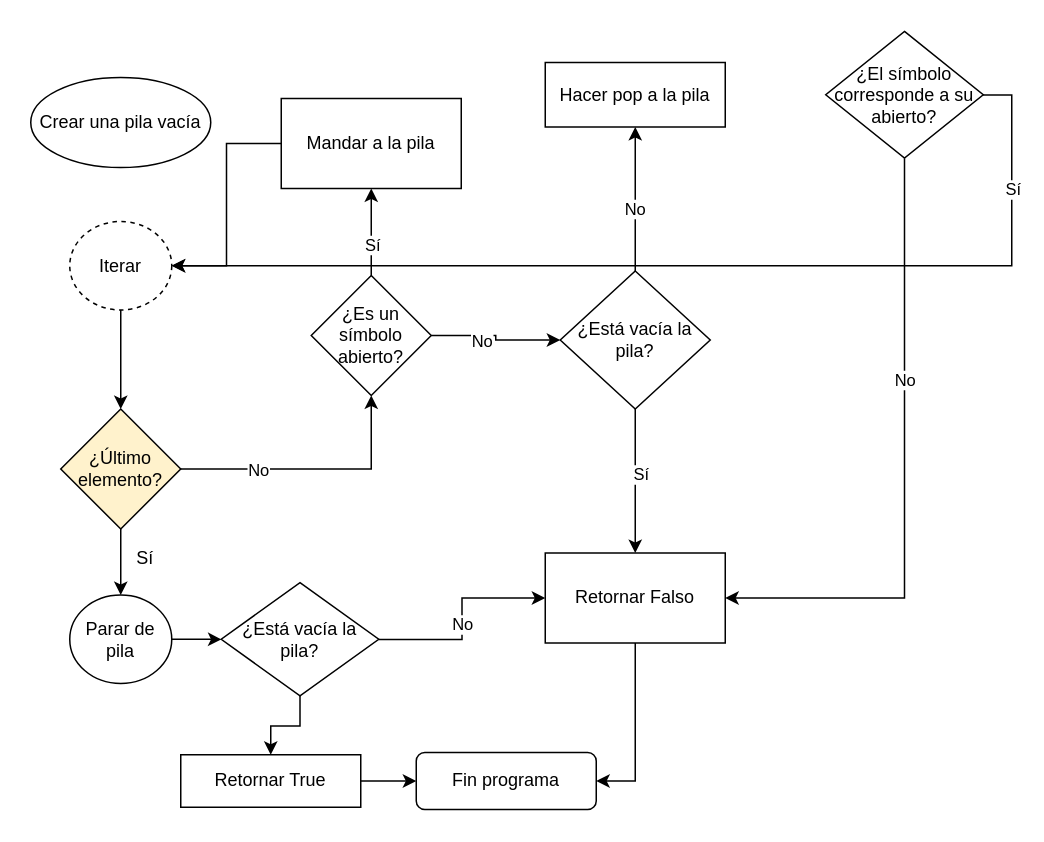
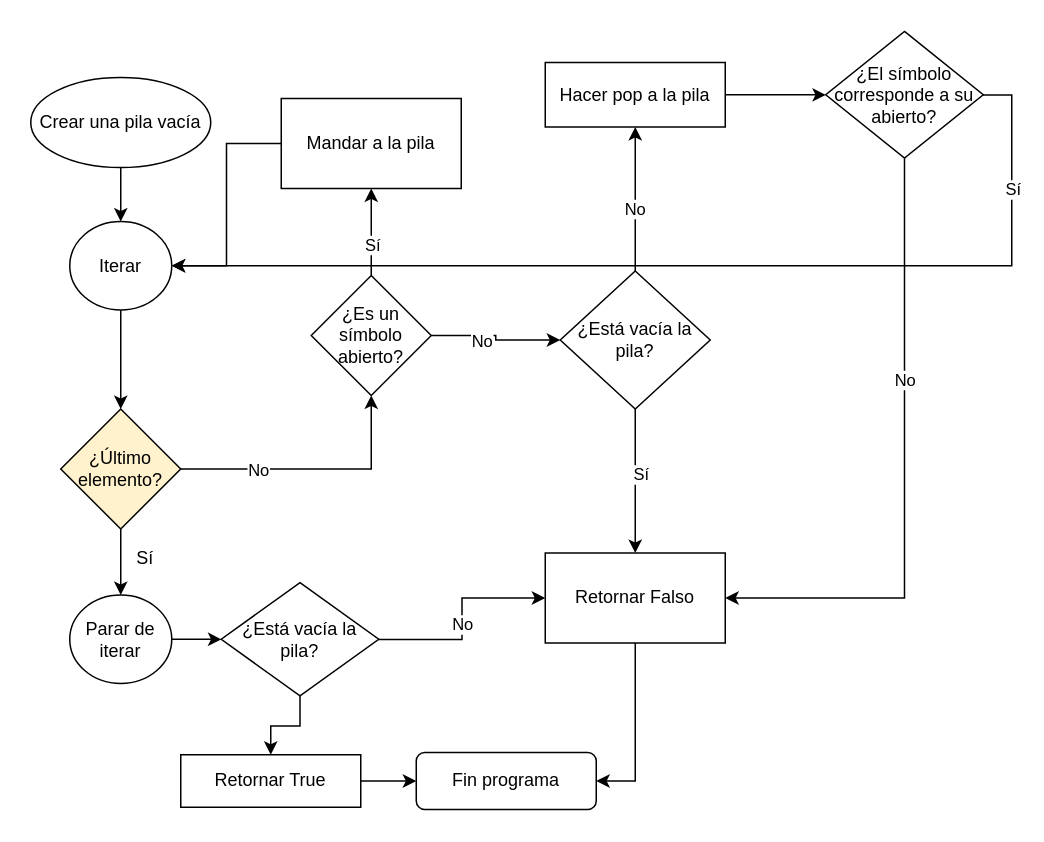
edge "Hacer pop a la pila" -> "¿El símbolo corresponde a su abierto?": added
edge "Crear una pila vacía" -> "Iterar": added
node "Iterar": style dashed -> solid
node "Parar de pila": label "Parar de pila" -> "Parar de iterar"
